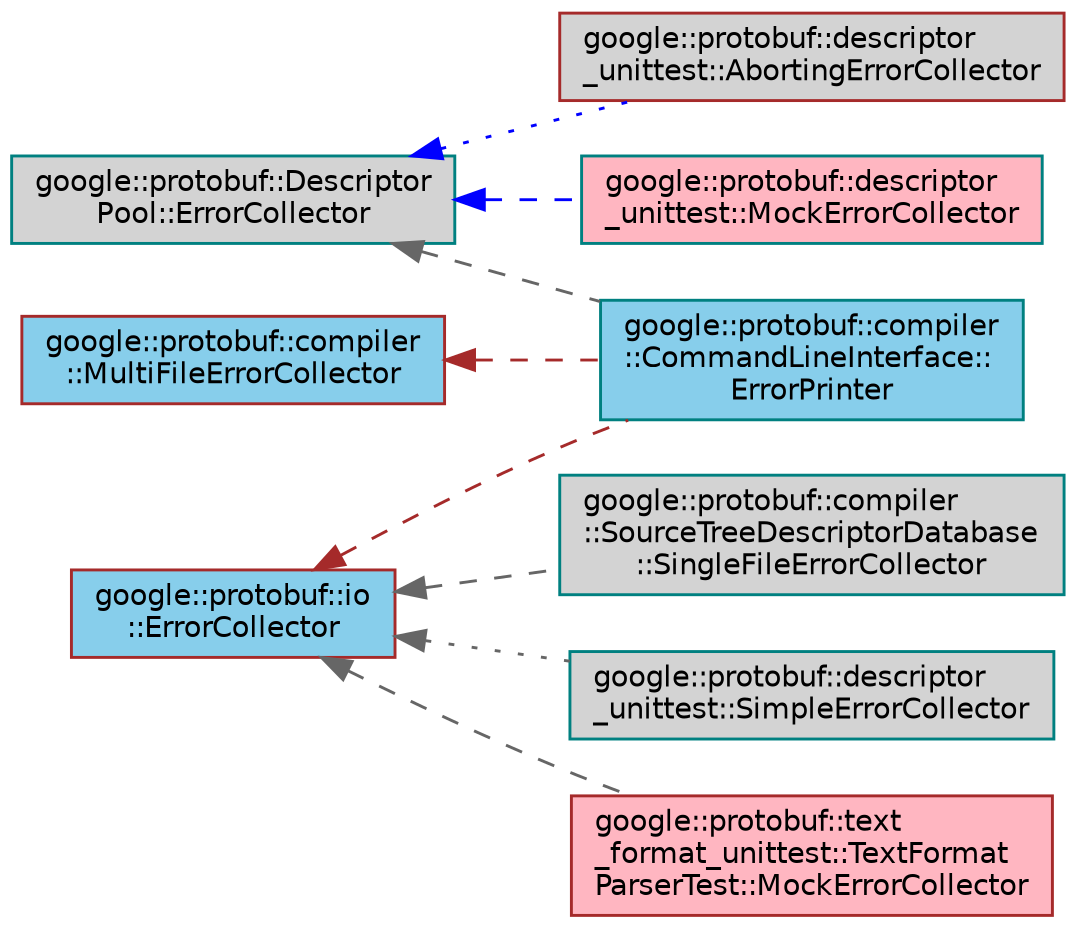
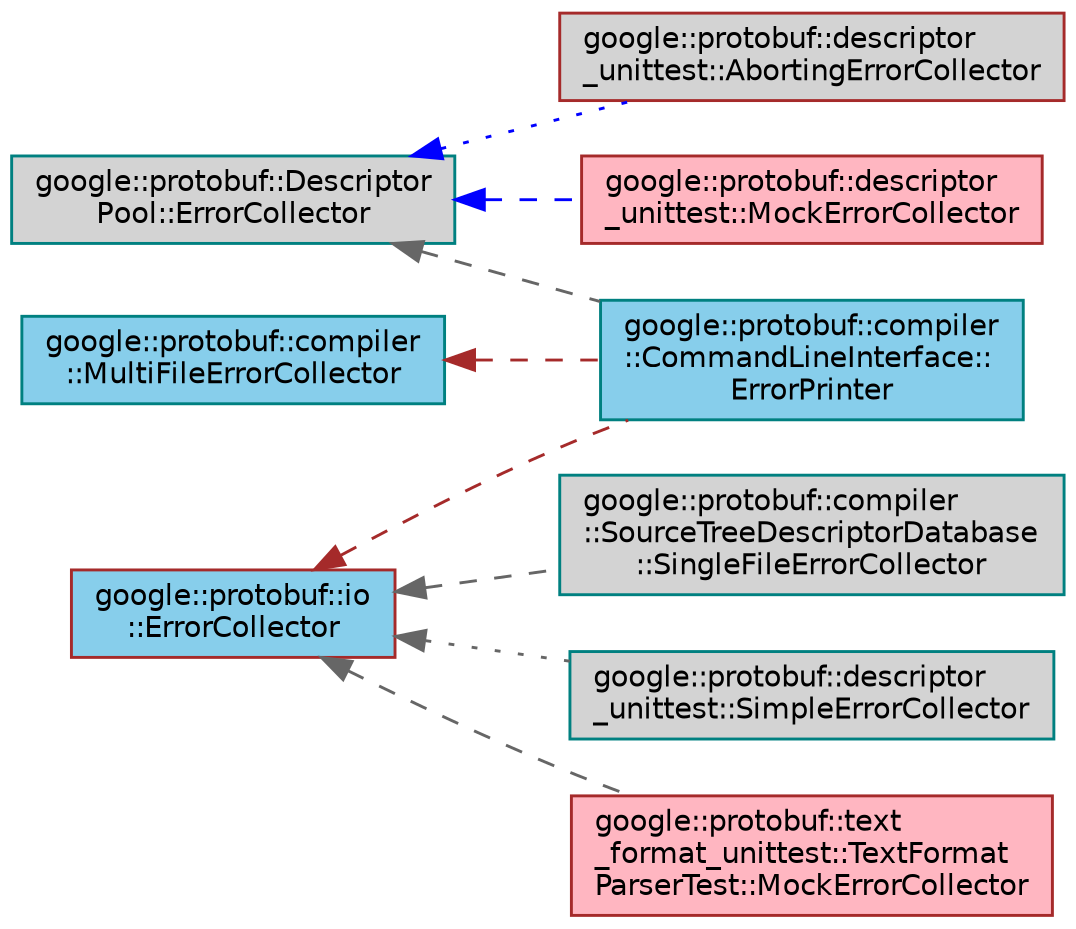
node "google::protobuf::descriptor _unittest::MockErrorCollector": color teal -> brown
node "google::protobuf::compiler ::MultiFileErrorCollector": color brown -> teal
